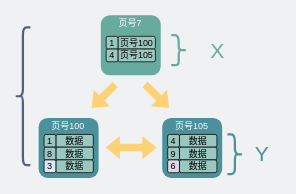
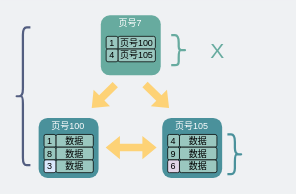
node "Y": removed
